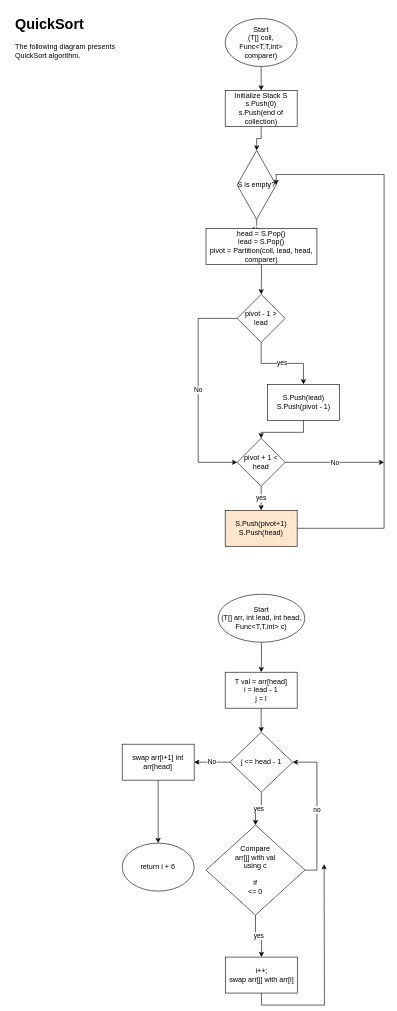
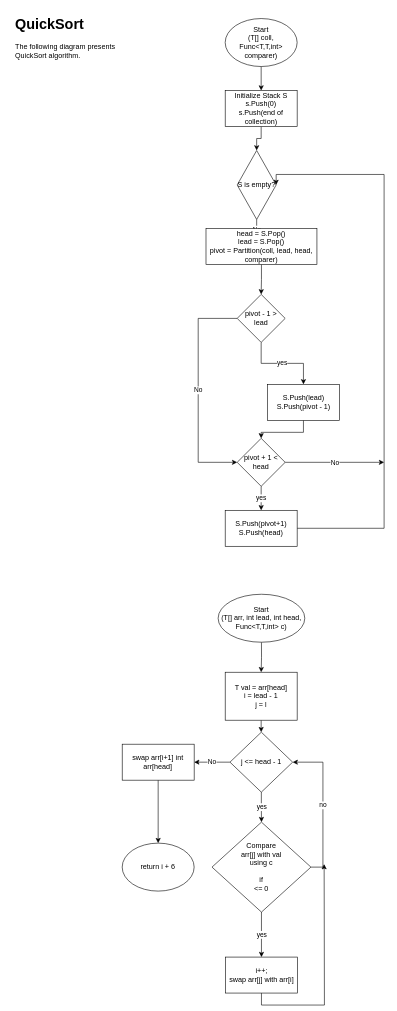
node "S.Push(pivot+1) S.Push(head)": fillcolor #ffe6cc -> #ffffff
node "T val = arr[head] i = lead - 1 j = l": size 72x36 -> 72x48
node "Compare arr[j] with val using c if <= 0": moved (256, 870) -> (262, 867)
